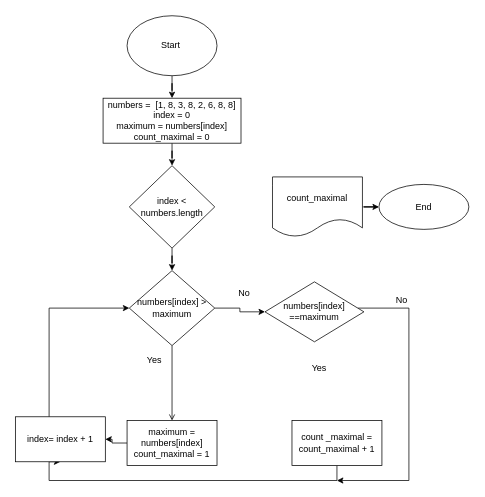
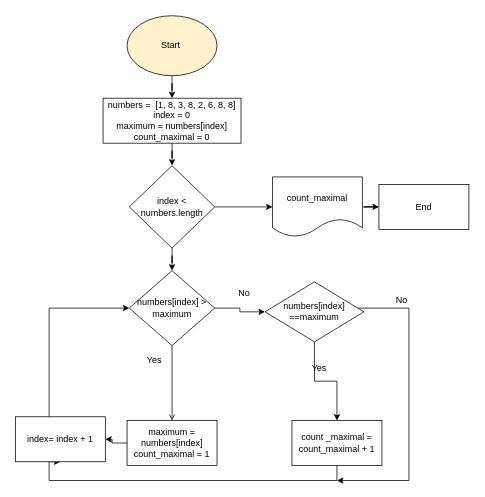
node "Start": fillcolor #ffffff -> #fff2cc
edge "index < numbers.length" -> "count_maximal": added
node "End": shape ellipse -> rectangle
edge "numbers[index] ==maximum" -> "count _maximal = count_maximal + 1": added
